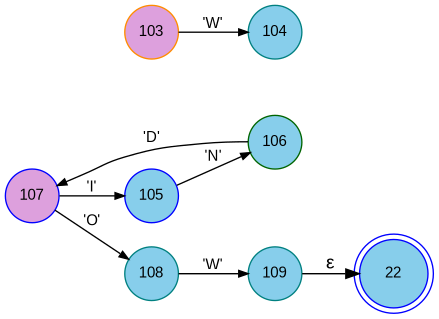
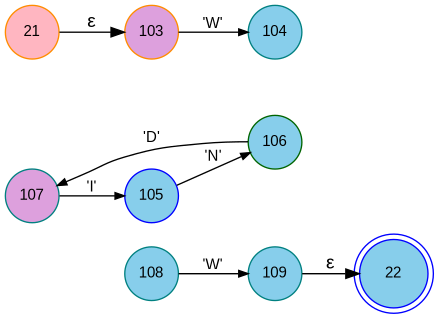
node "21": added
node "107": color blue -> teal
edge "107" -> "108": removed, label "'O'"
